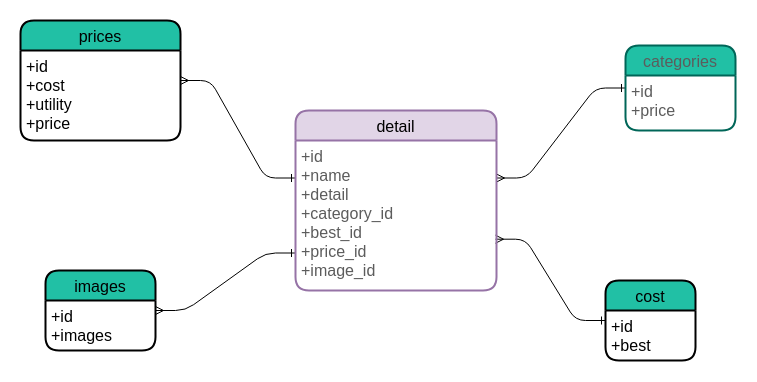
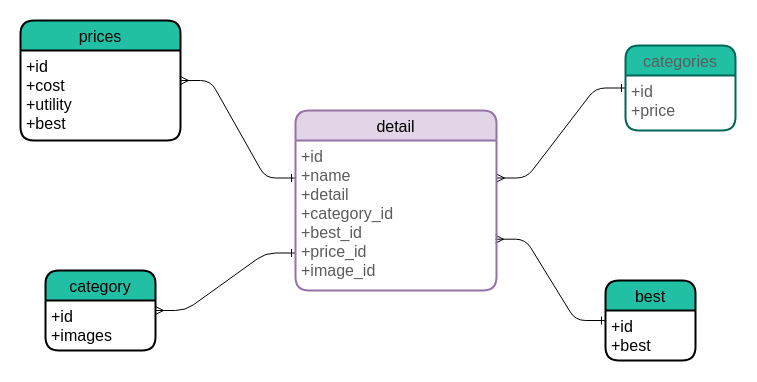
node "+id +cost +utility +price": label "+id +cost +utility +price" -> "+id +cost +utility +best"
node "images": label "images" -> "category"
node "cost": label "cost" -> "best"
